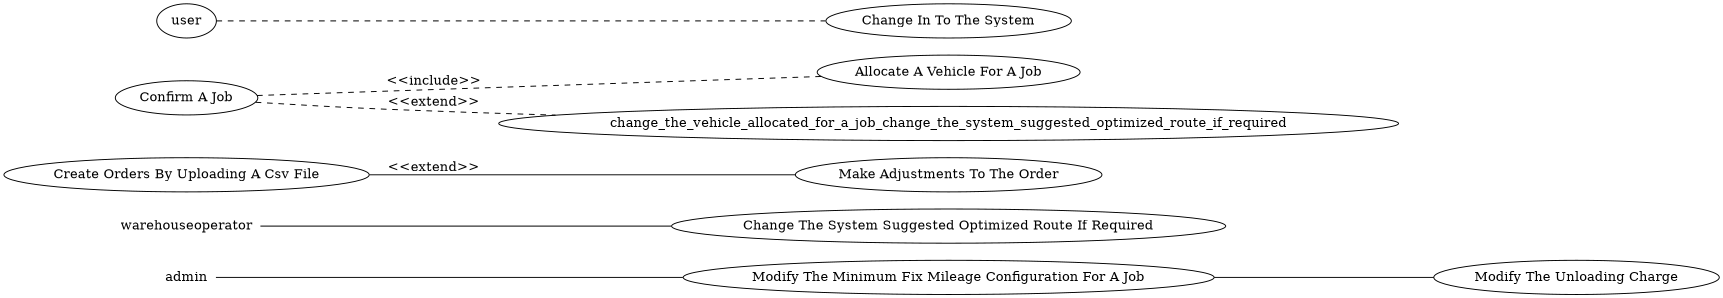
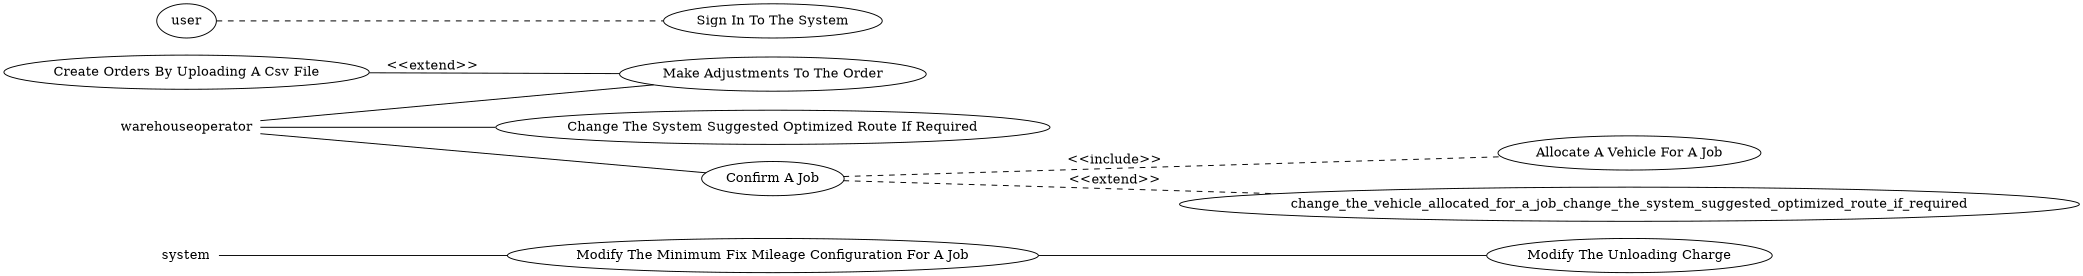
node "Change In To The System": label "Change In To The System" -> "Sign In To The System"
edge "Make Adjustments To The Order" -- "warehouseoperator": added
edge "warehouseoperator" -- "Confirm A Job": added
node "admin": label "admin" -> "system"
